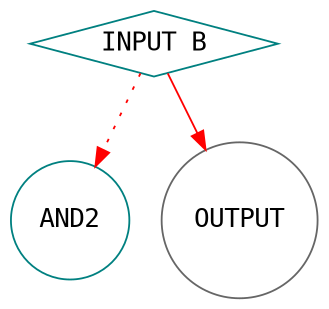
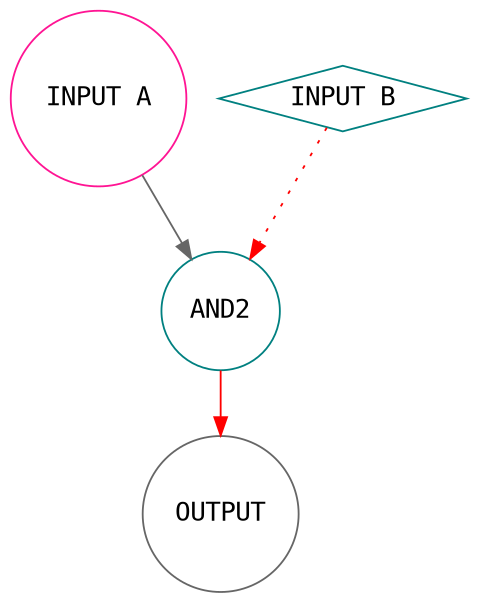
node "INPUT A": added
edge "INPUT B" -> "OUTPUT": now "AND2" -> "OUTPUT"
